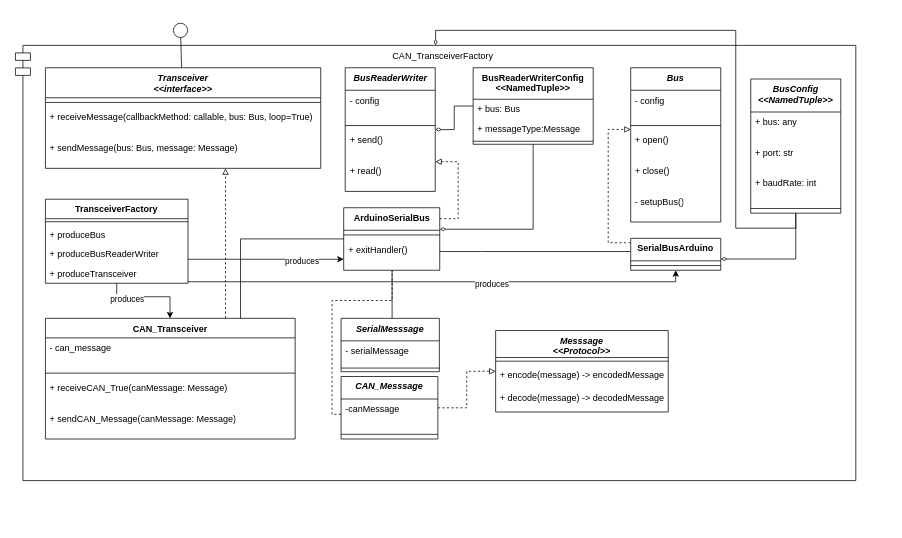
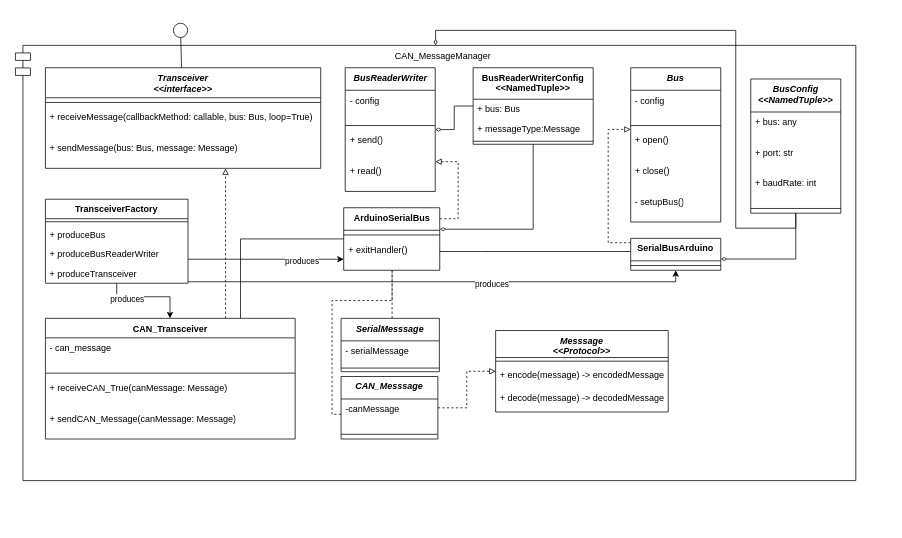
node "CAN_TransceiverFactory": label "CAN_TransceiverFactory" -> "CAN_MessageManager"
edge "ArduinoSerialBus" -- "SerialMesssage": style solid -> dashed
